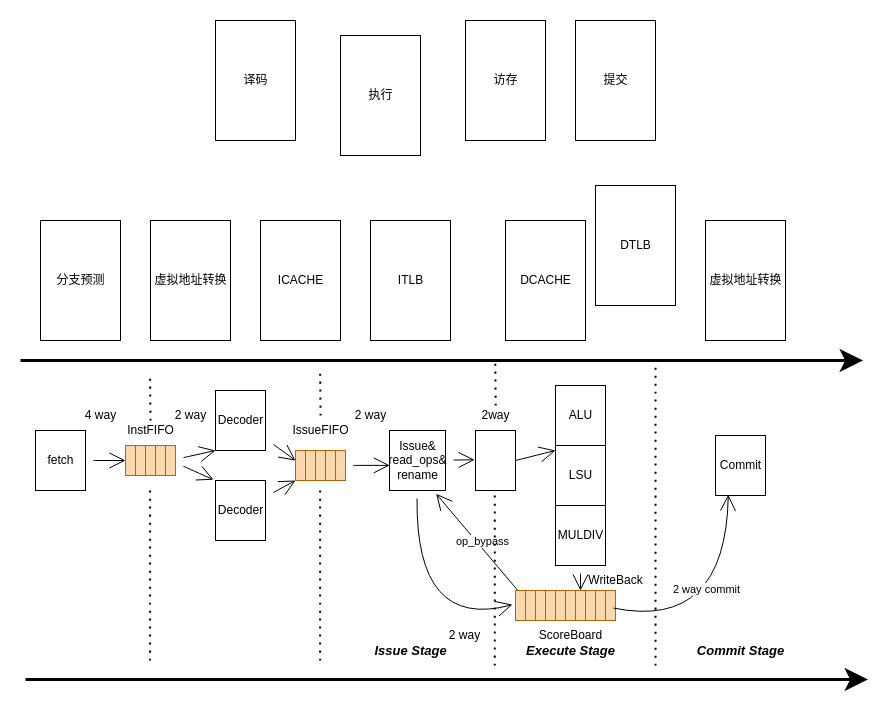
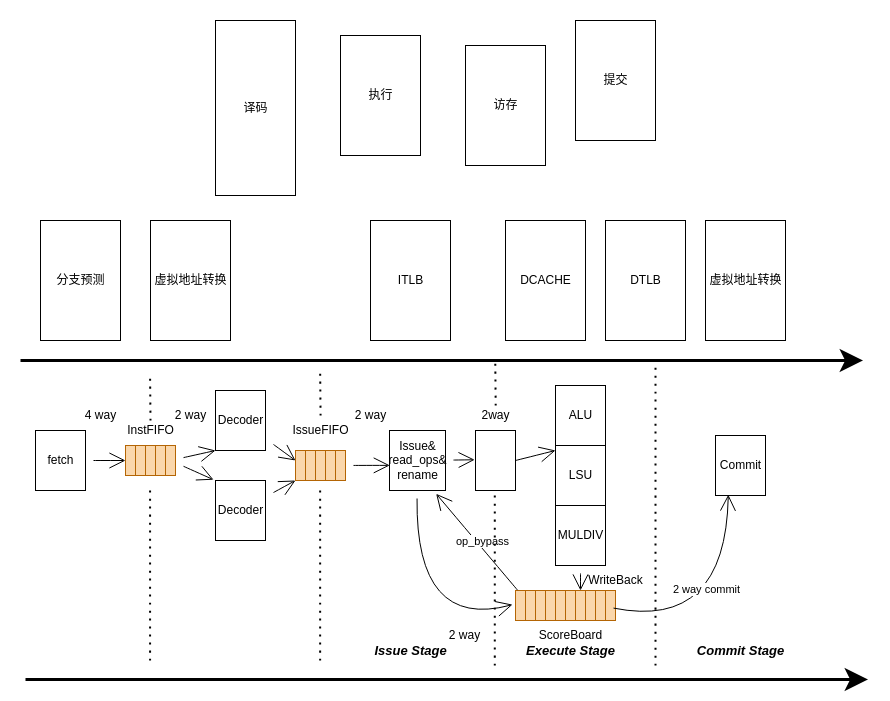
node "译码": size 80x120 -> 80x175
node "访存": moved (506, 81) -> (506, 106)
node "DTLB": moved (636, 246) -> (646, 281)
node "ICACHE": removed
